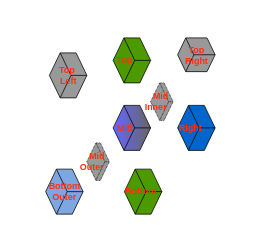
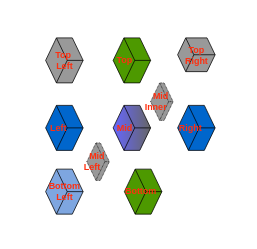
node "Top Left": moved (68, 75) -> (64, 60)
node "Left": added
node "Mid Outer": label "Mid Outer" -> "Mid Left"
node "Bottom Outer": label "Bottom Outer" -> "Bottom Left"
